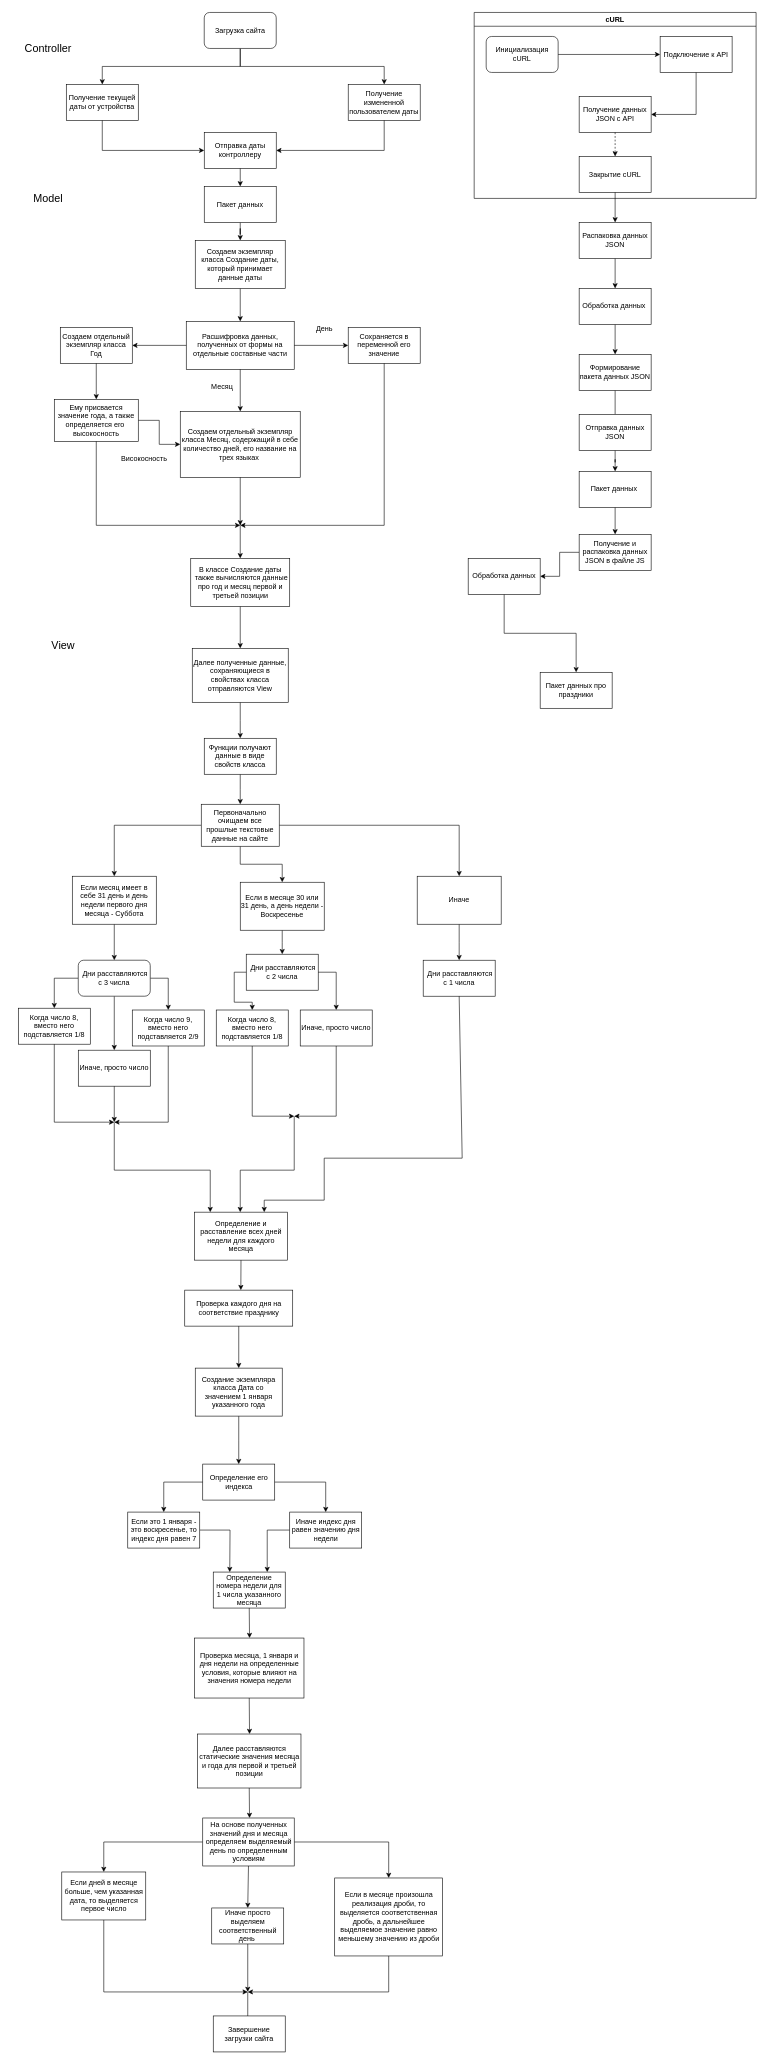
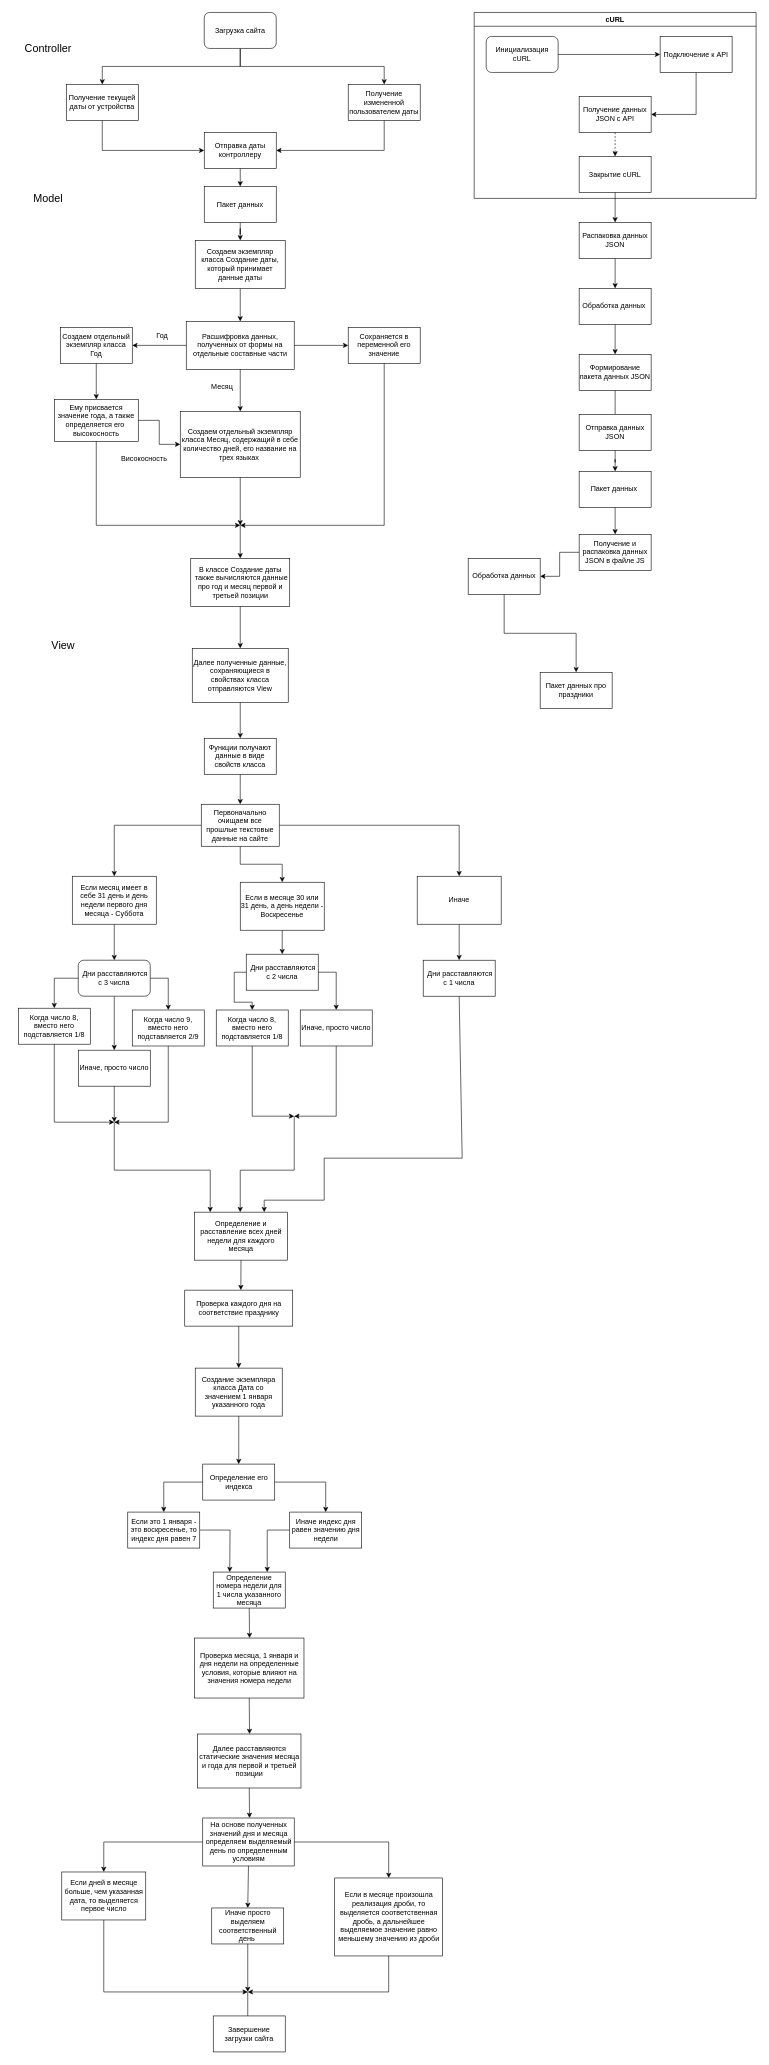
node "День": removed
node "Год": added
